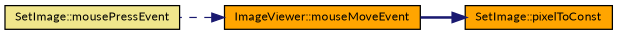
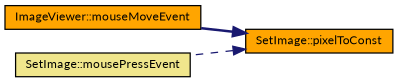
edge "SetImage::mousePressEvent" -> "ImageViewer::mouseMoveEvent": now "SetImage::mousePressEvent" -> "SetImage::pixelToConst"
